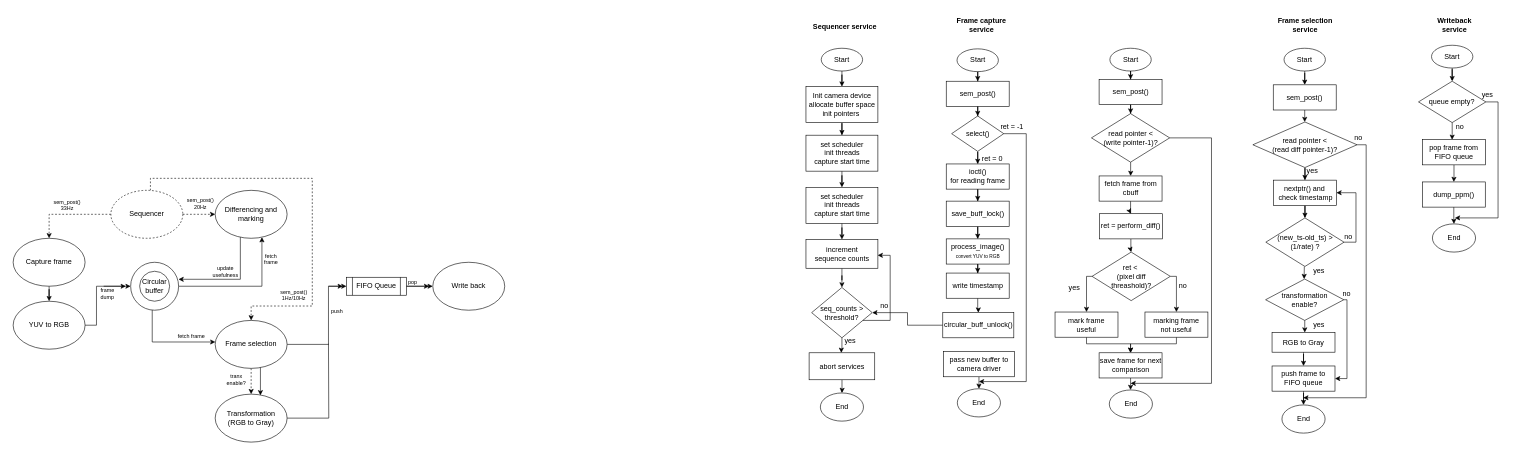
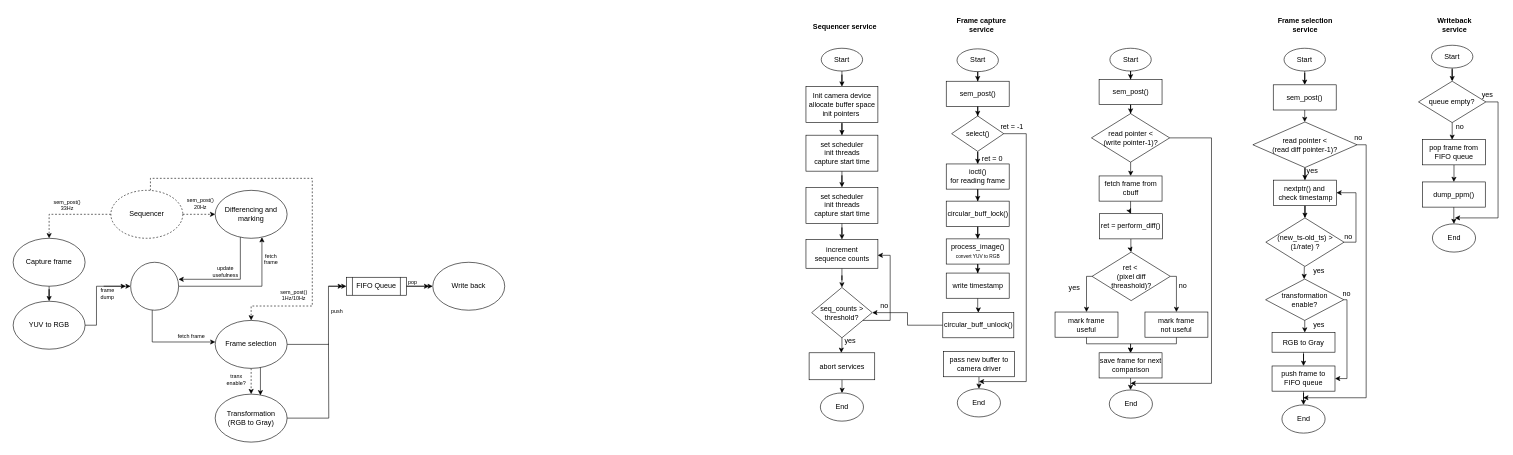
node "save_buff_lock()": label "save_buff_lock()" -> "circular_buff_lock()"
node "Circular buffer": removed
node "marking frame not useful": label "marking frame not useful" -> "mark frame not useful"
